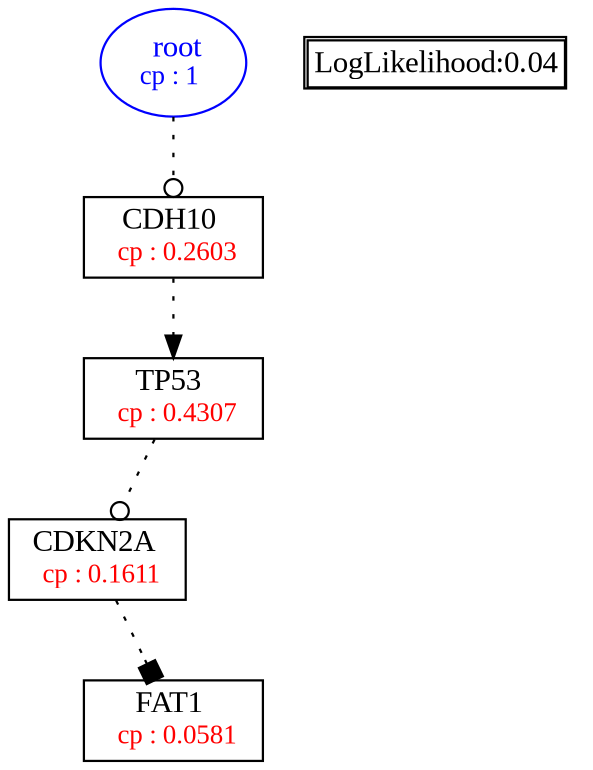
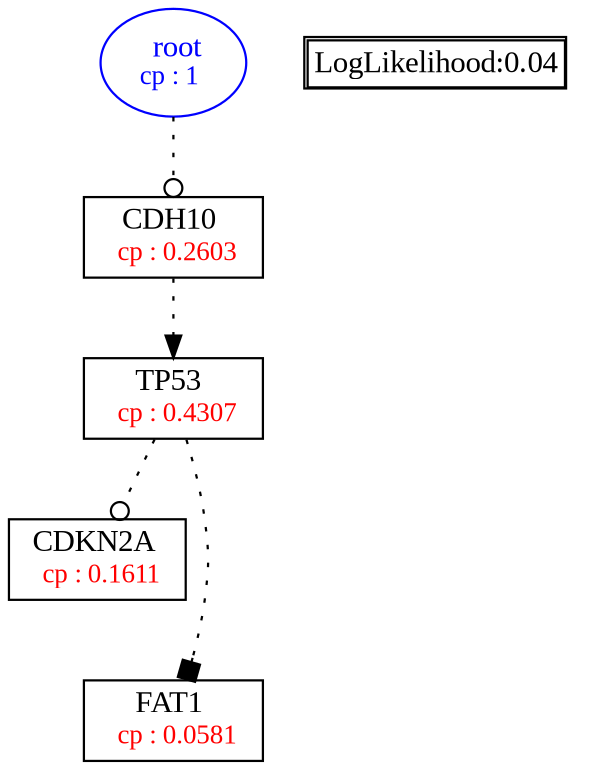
edge "CDKN2A" -> "FAT1": now "TP53" -> "FAT1"
